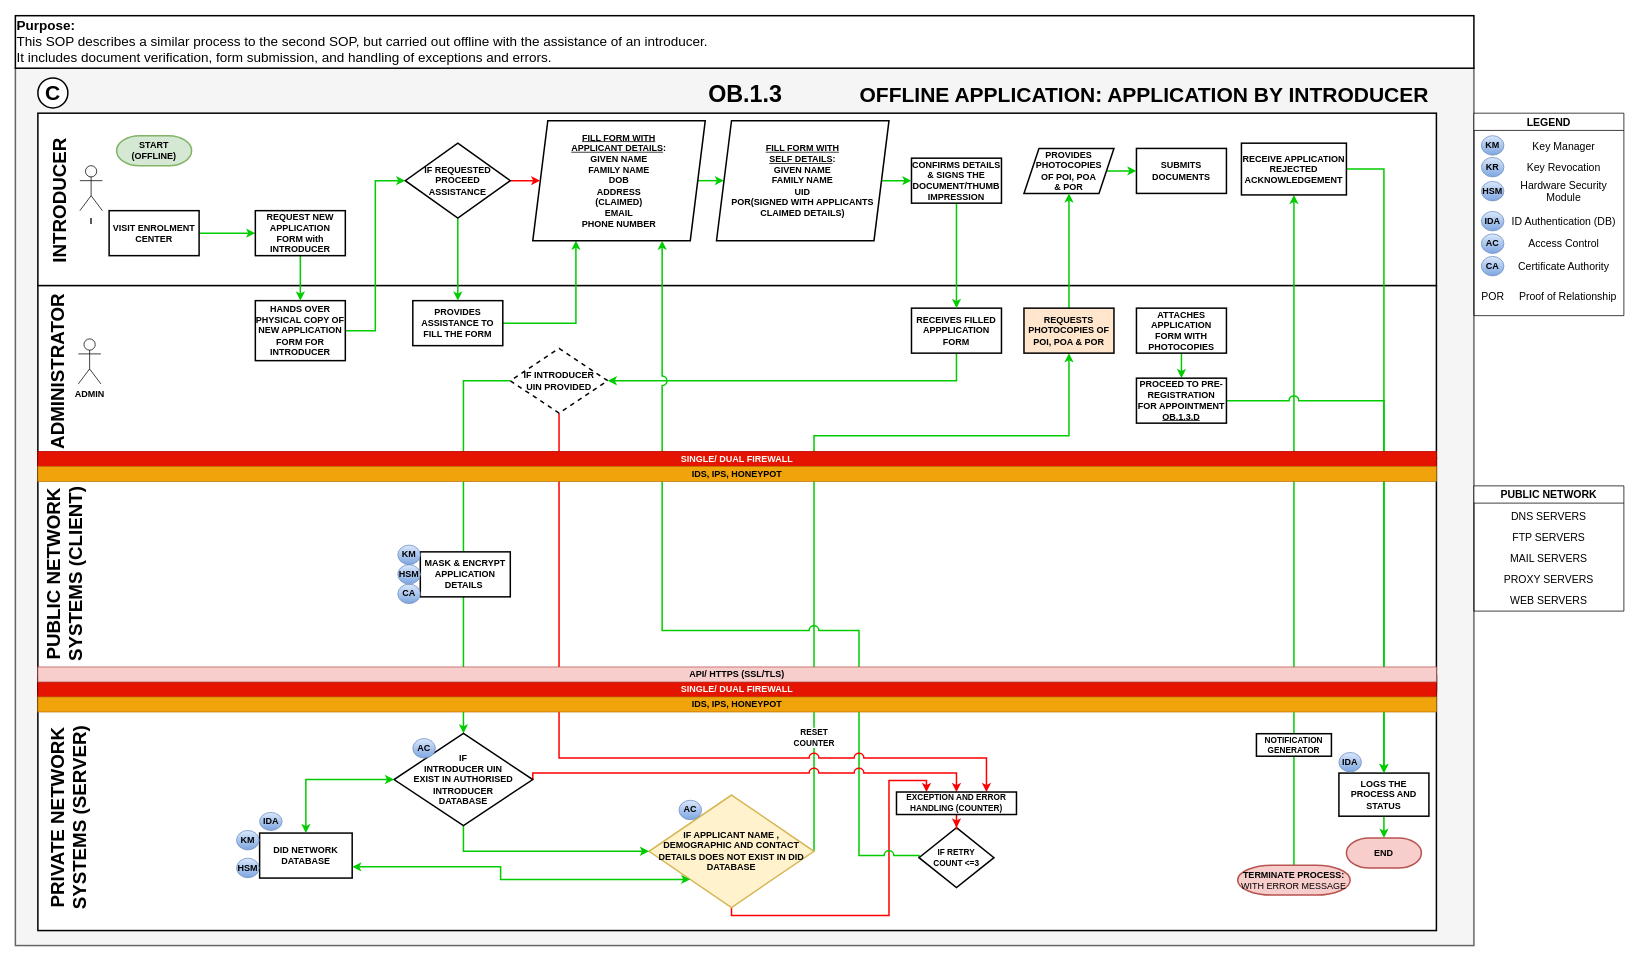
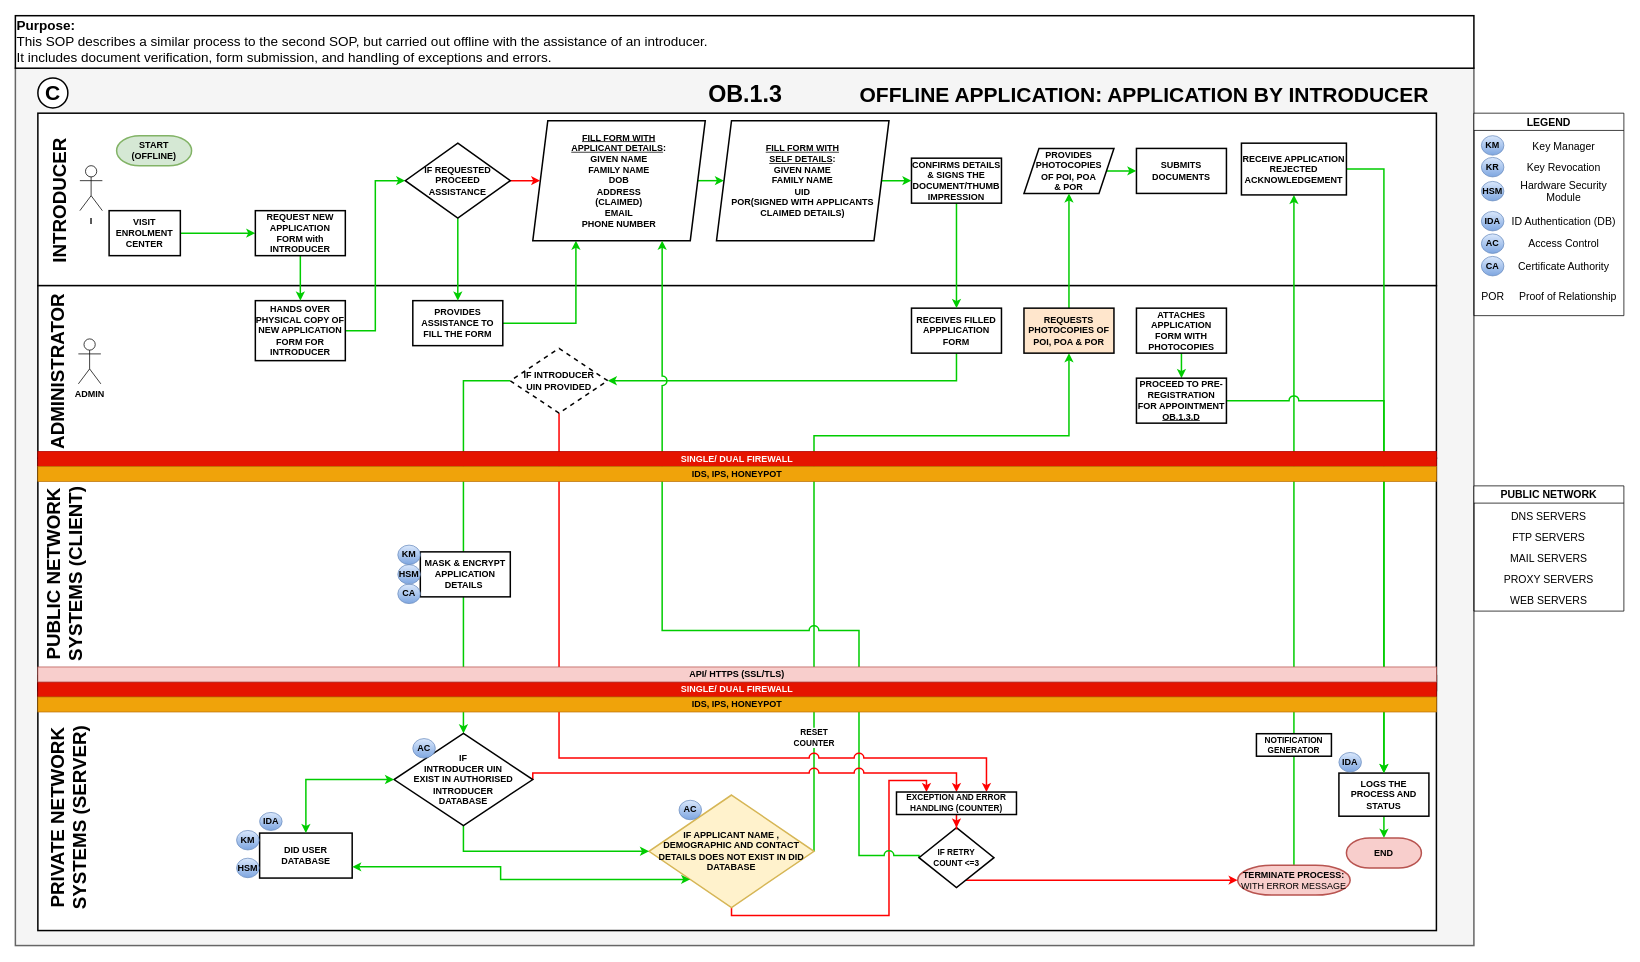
node "VISIT ENROLMENT CENTER": size 90x45 -> 71x45
node "DID NETWORK DATABASE": label "DID NETWORK DATABASE" -> "DID USER DATABASE"
edge "IF RETRY COUNT <=3" -> "TERMINATE PROCESS:WITH ERROR MESSAGE": added
